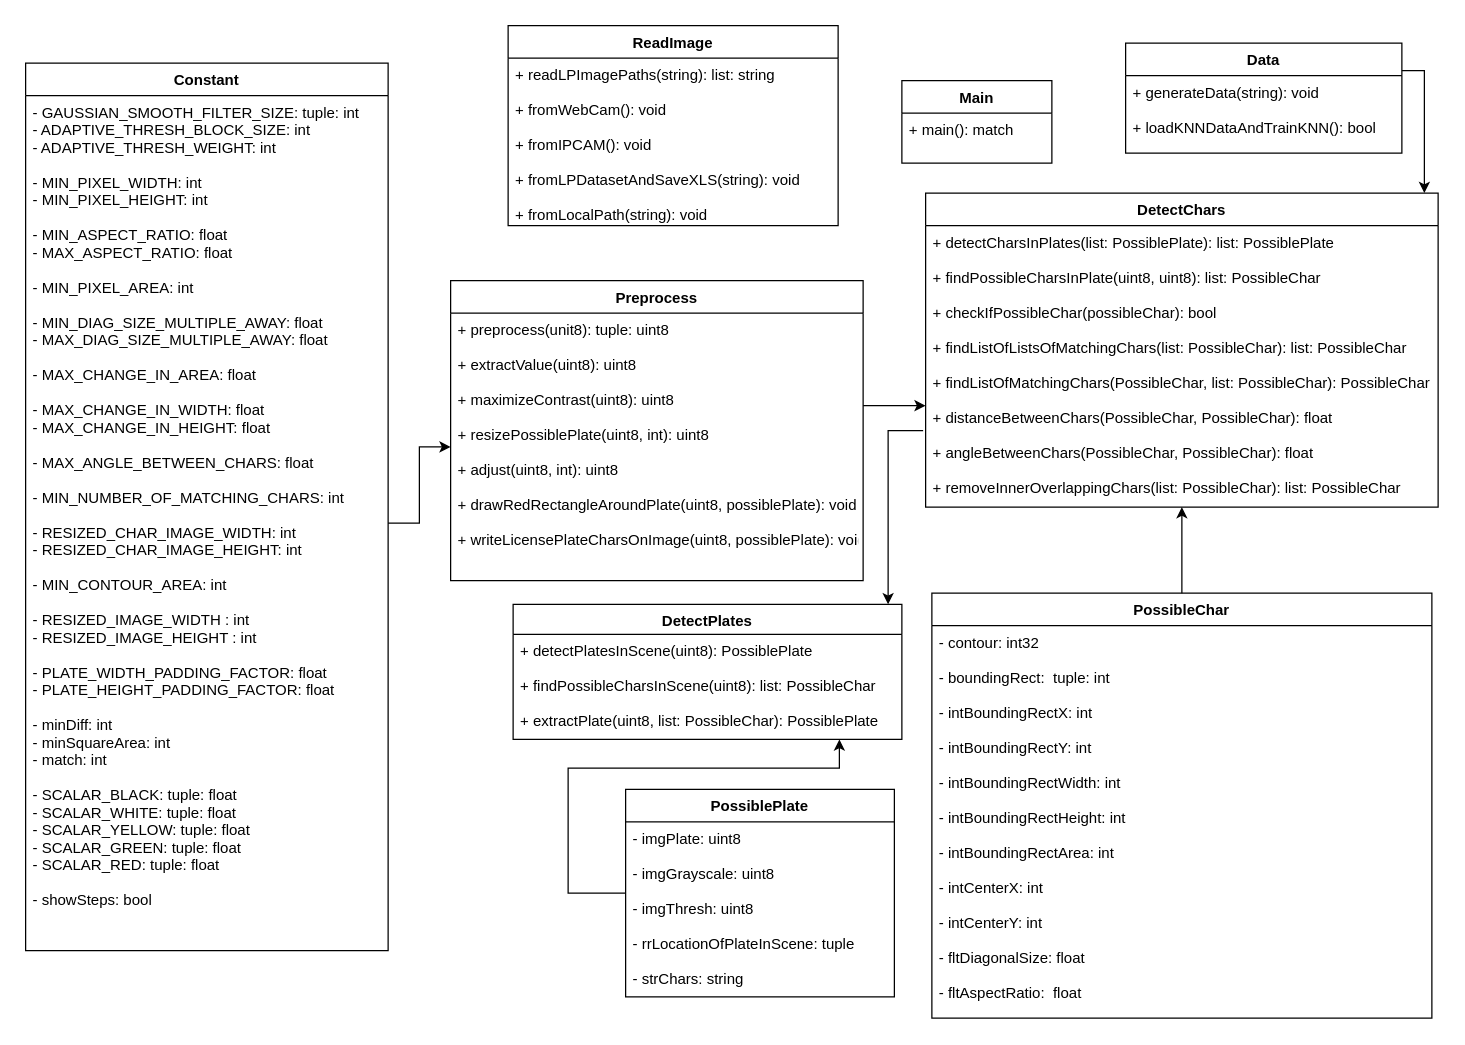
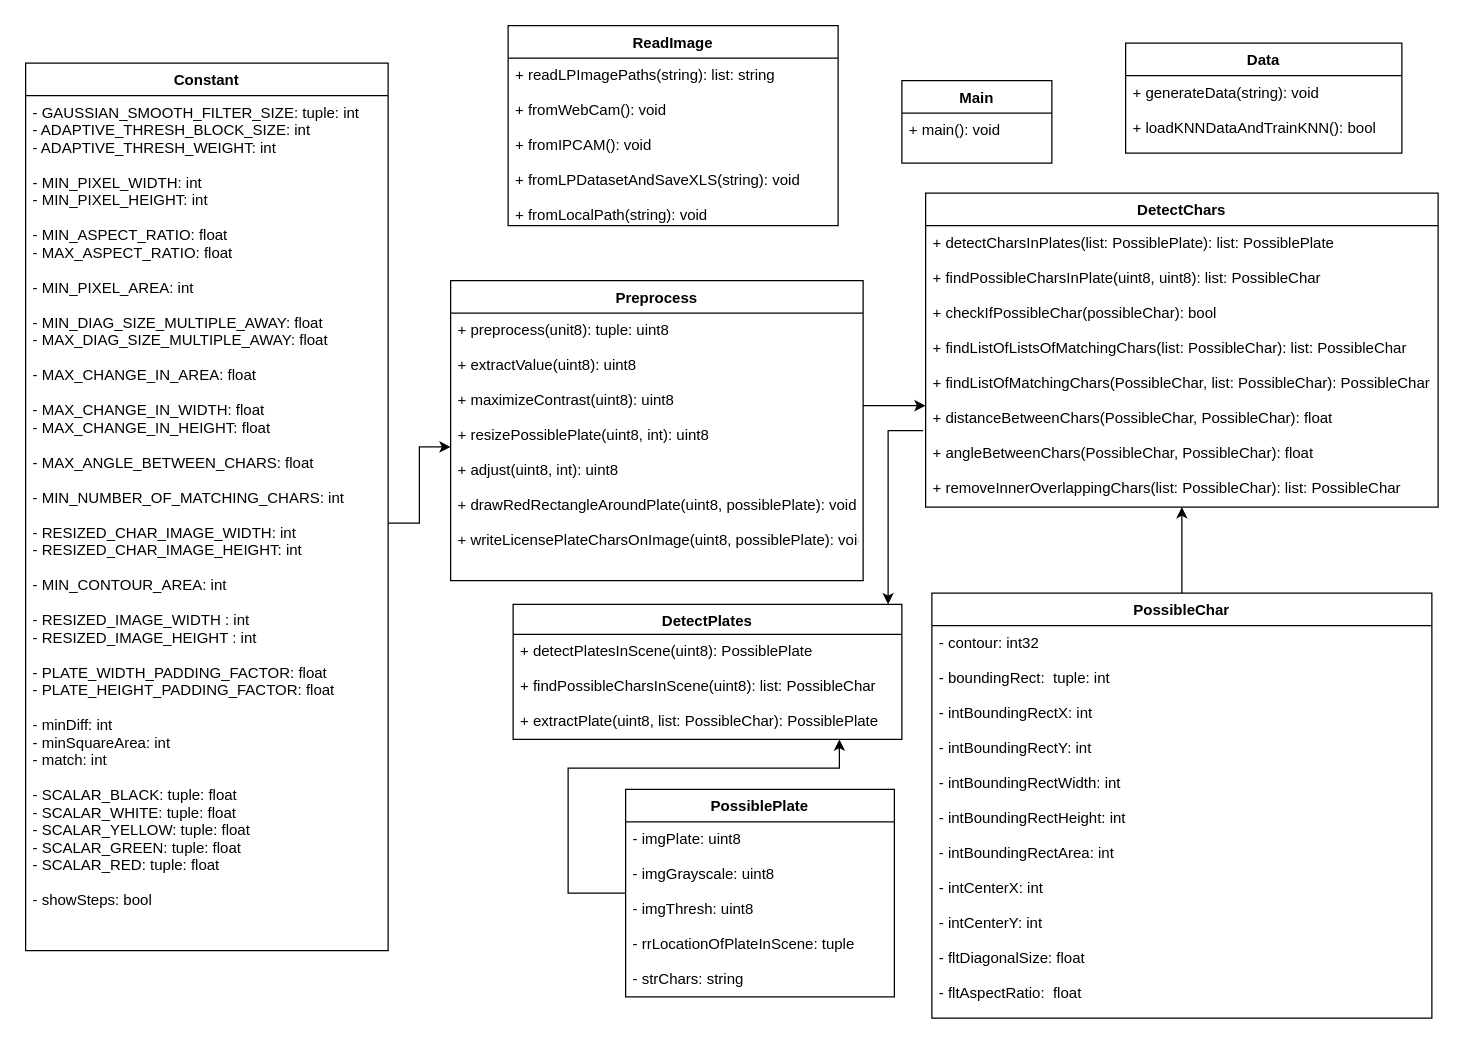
edge "Data" -> "DetectChars": removed
node "+ main(): match": label "+ main(): match" -> "+ main(): void"
